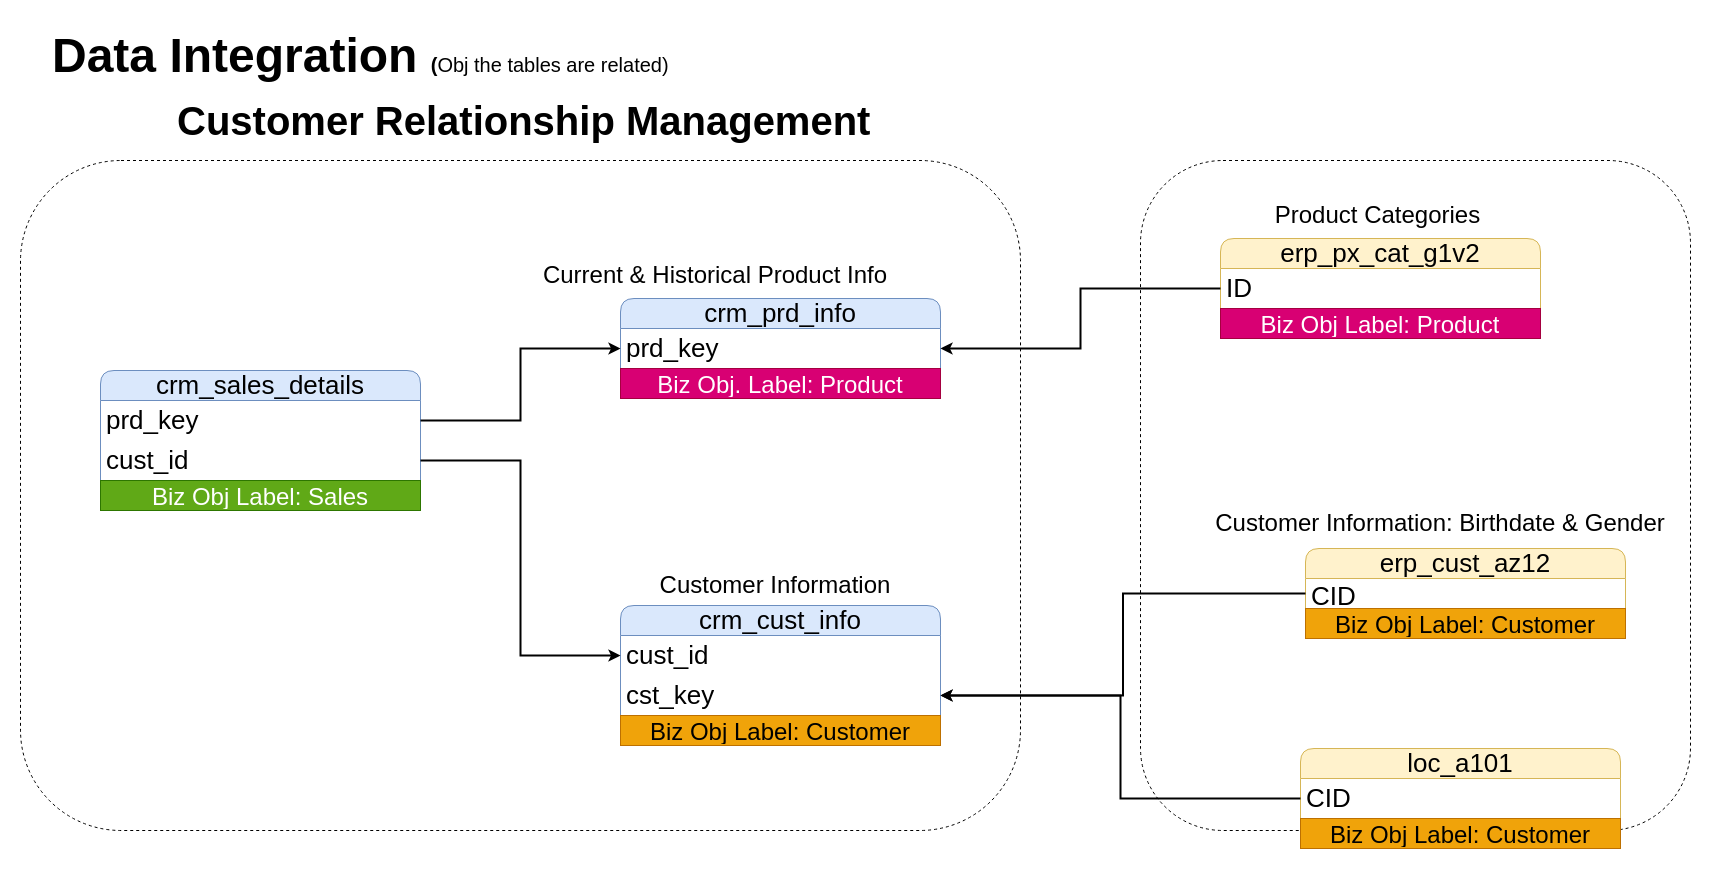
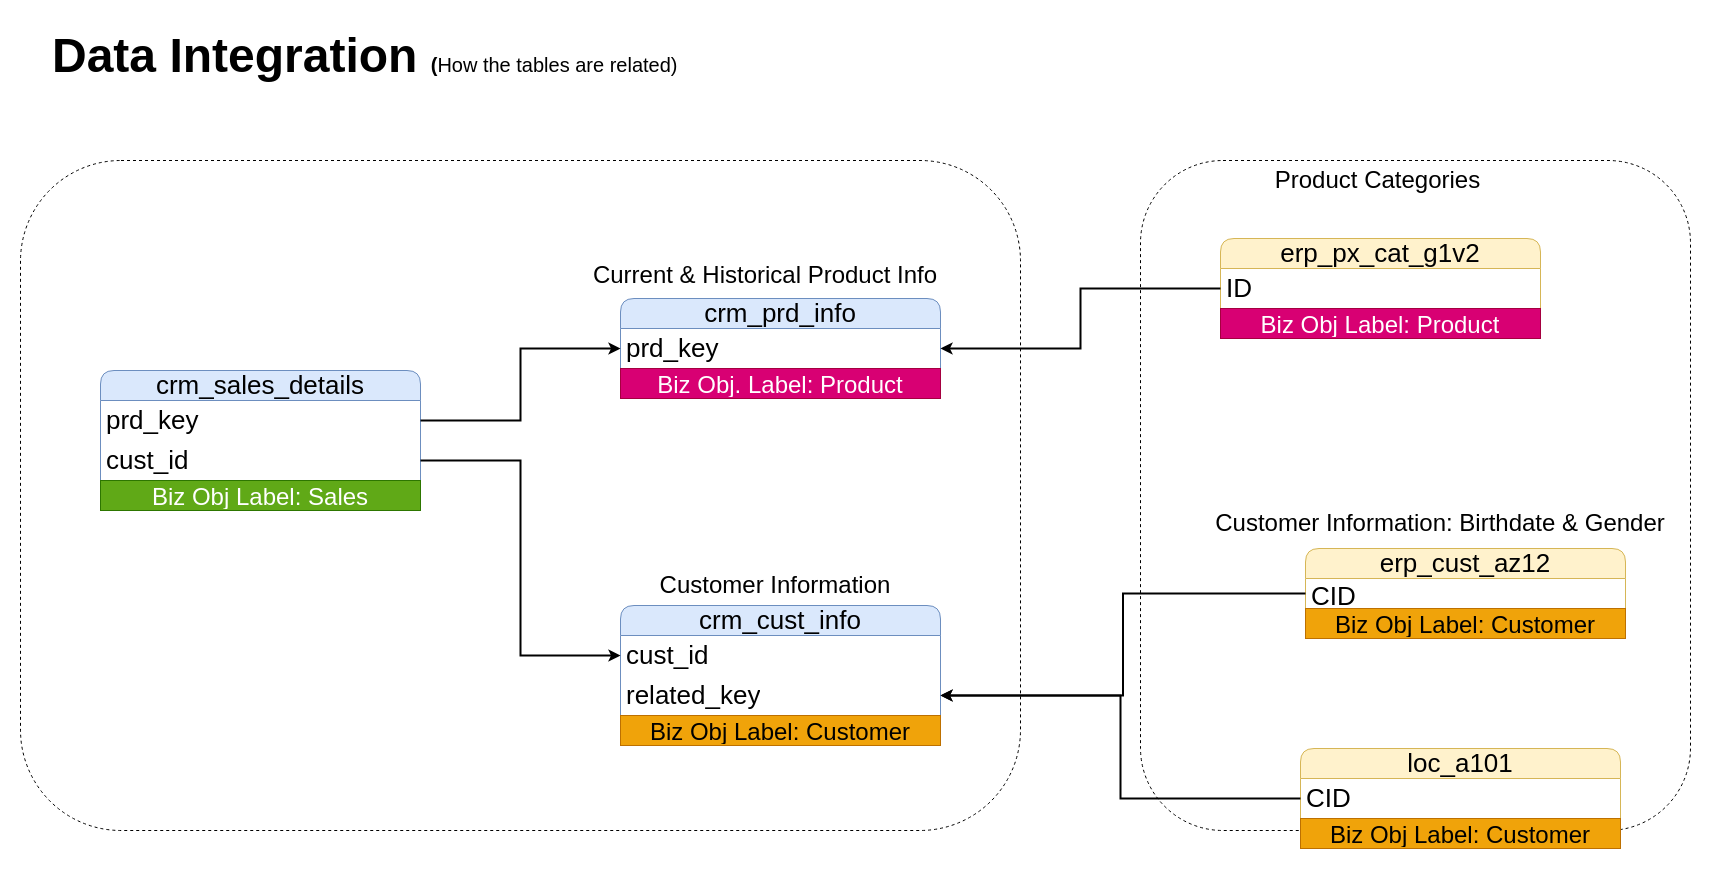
node "Data Integration (Obj the tables are related)": label "Data Integration (Obj the tables are related)" -> "Data Integration (How the tables are related)"
node "Customer Relationship Management": removed
node "Product Categories": moved (1378, 216) -> (1378, 181)
node "Current & Historical Product Info": moved (716, 276) -> (766, 276)
node "cst_key": label "cst_key" -> "related_key"
